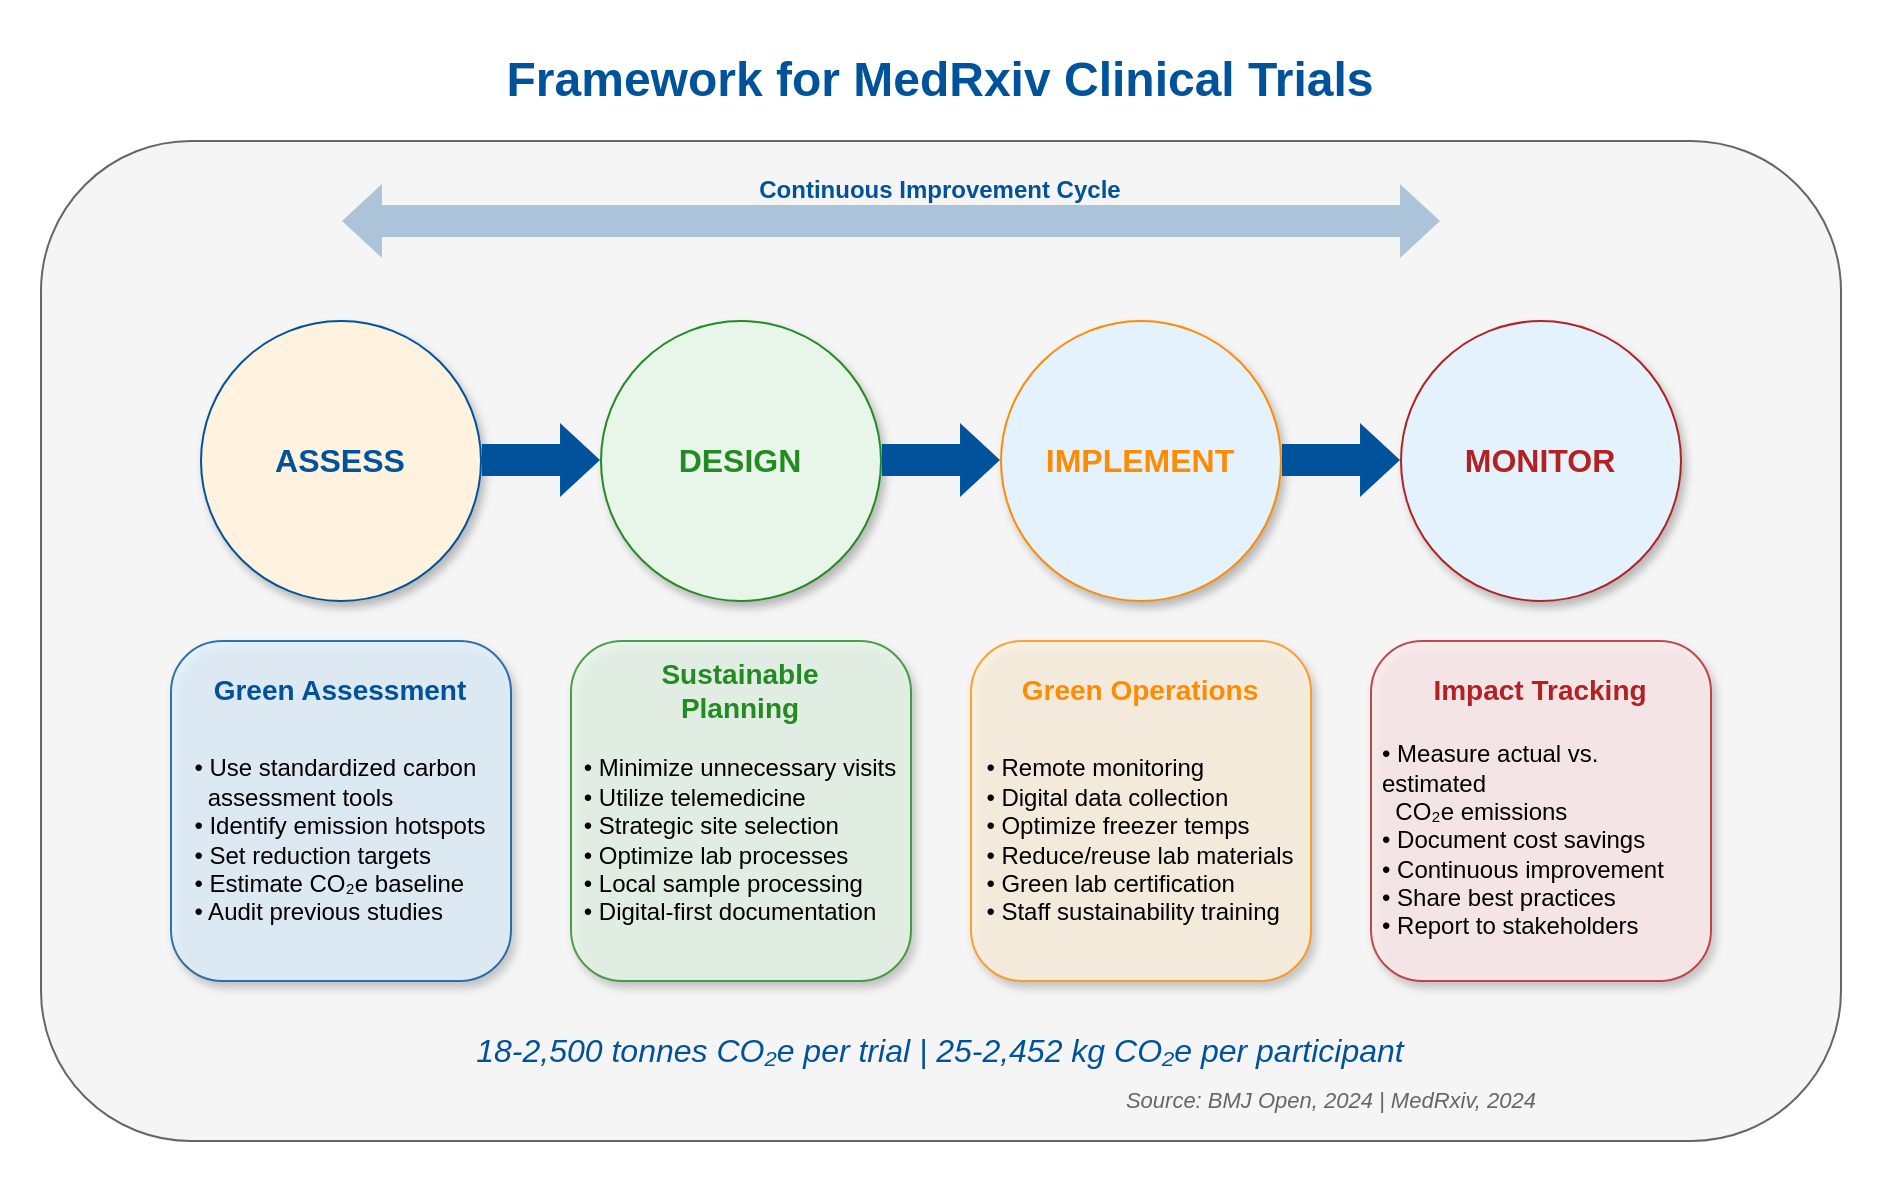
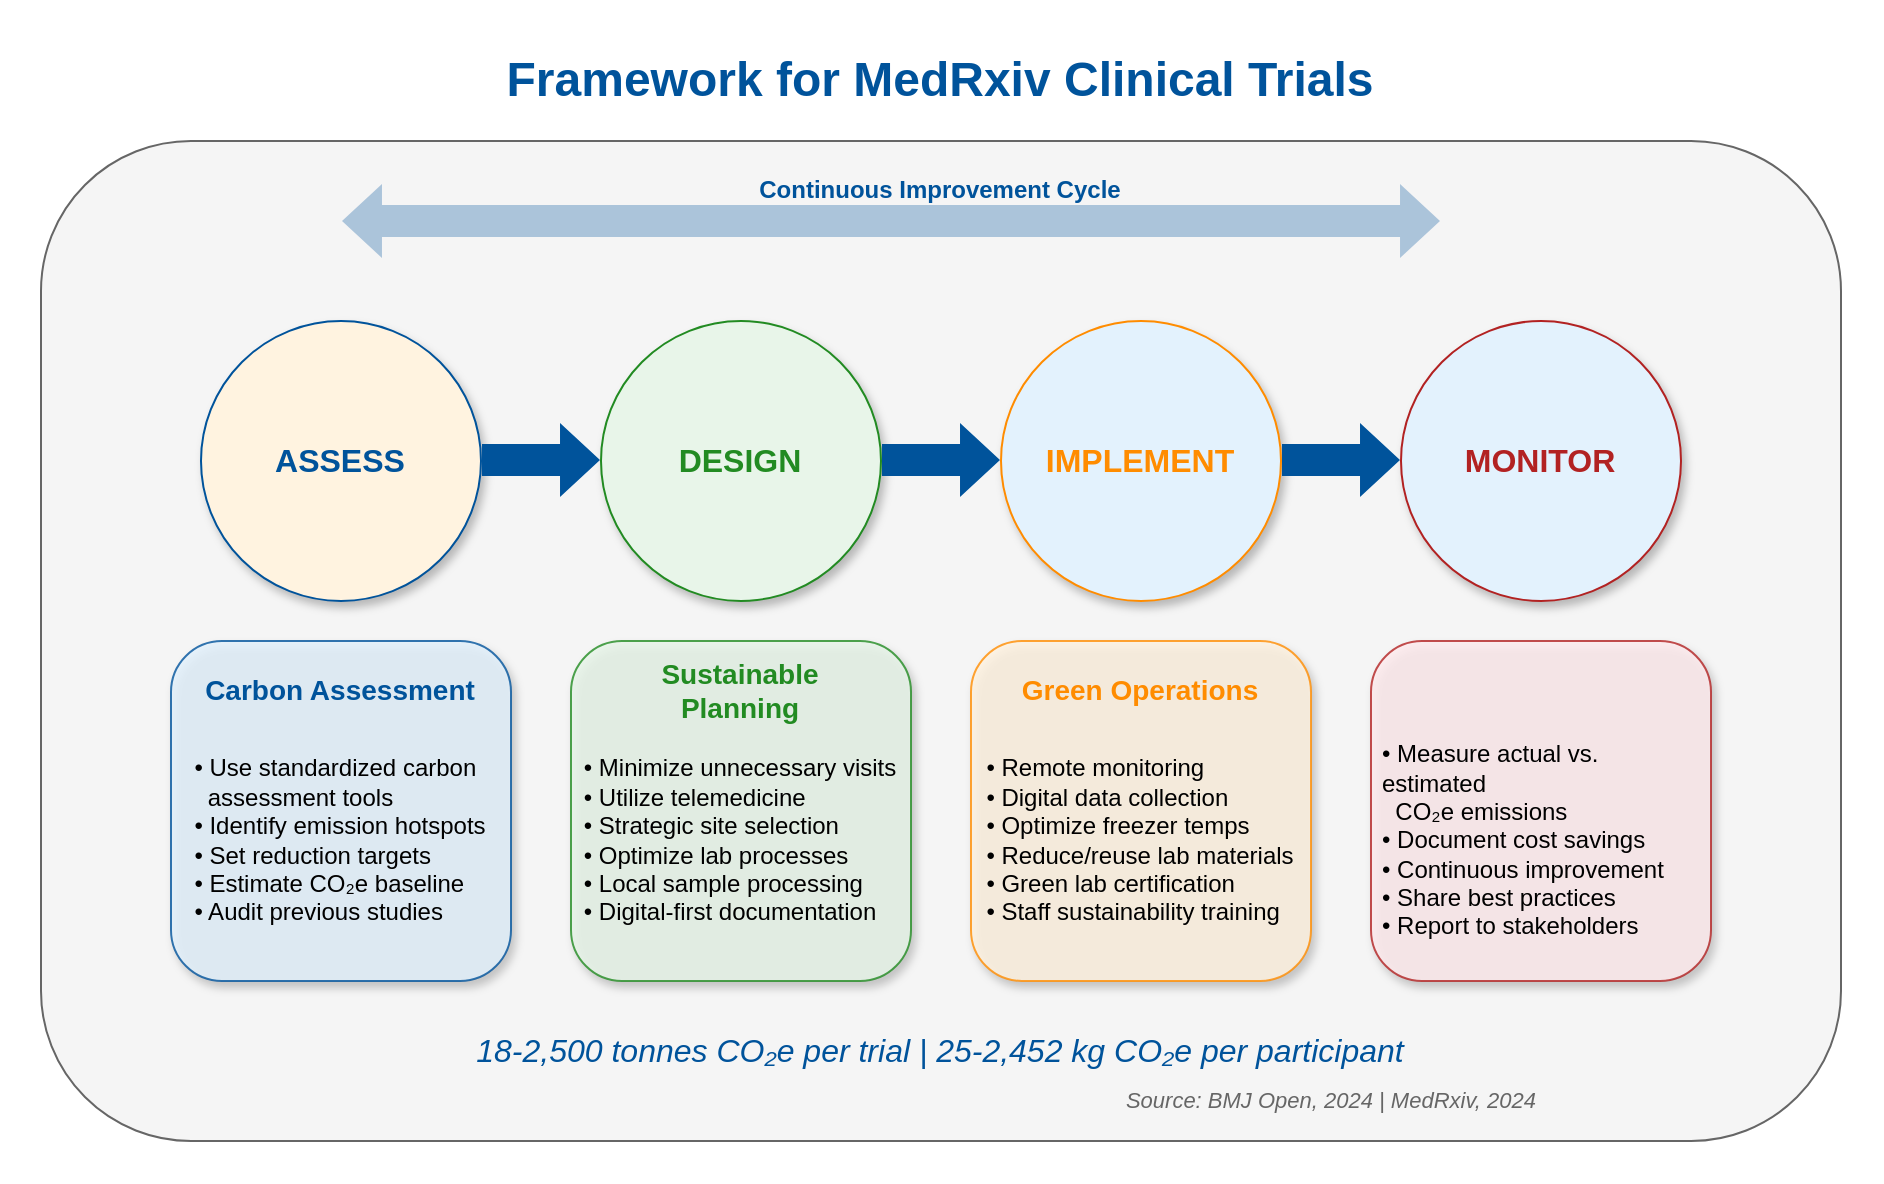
node "Green Assessment": label "Green Assessment" -> "Carbon Assessment"
node "Impact Tracking": removed
